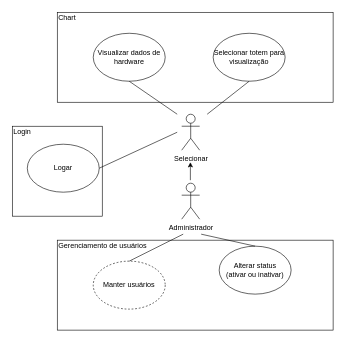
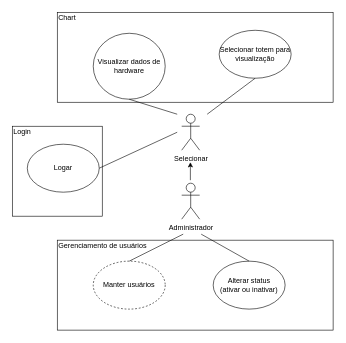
node "Visualizar dados de hardware": size 72x48 -> 72x66
node "Selecionar totem para visualização": moved (249, 57) -> (255, 54)
node "Alterar status (ativar ou inativar)": moved (255, 270) -> (249, 285)
